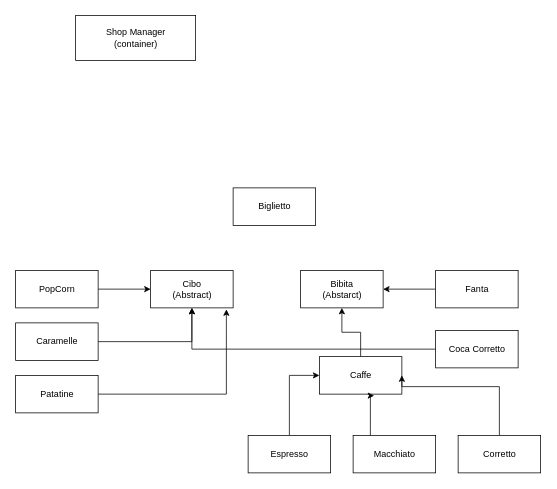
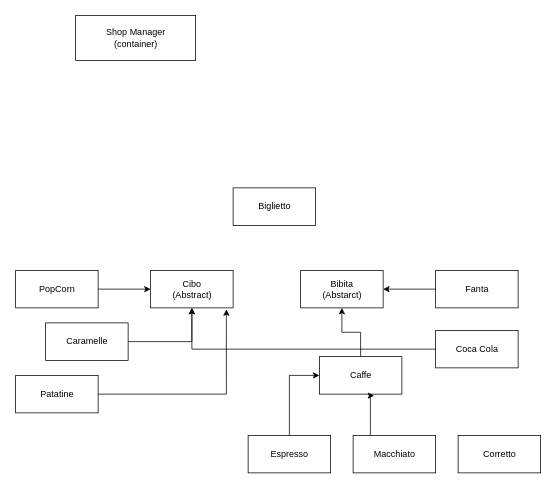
node "Caramelle": moved (57, 342) -> (87, 342)
node "Coca Corretto": label "Coca Corretto" -> "Coca Cola"
edge "Corretto" -> "Caffe": removed
